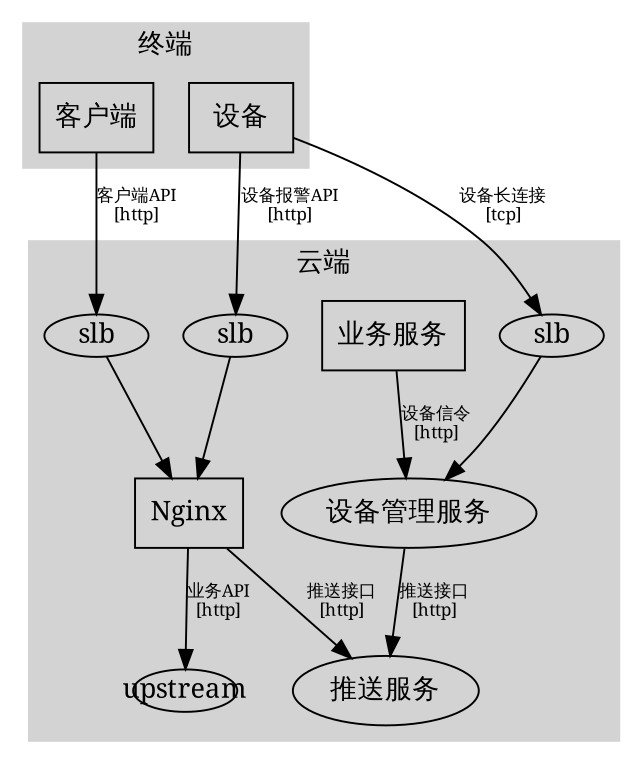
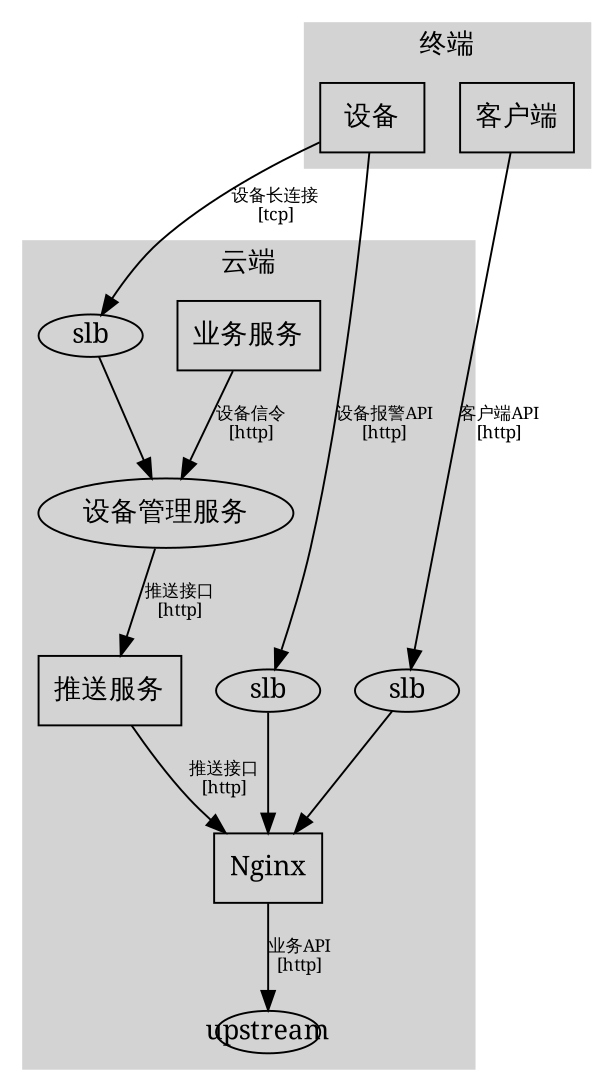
edge "Nginx" -> "推送服务": reversed
node "推送服务": shape ellipse -> box
